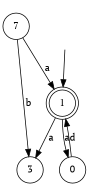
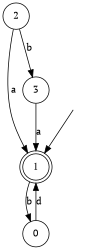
node "7": label "7" -> "2"
edge "1" -> "3": reversed
edge "1" -> "0": label "a" -> "b"
